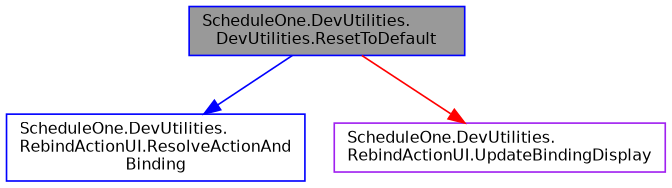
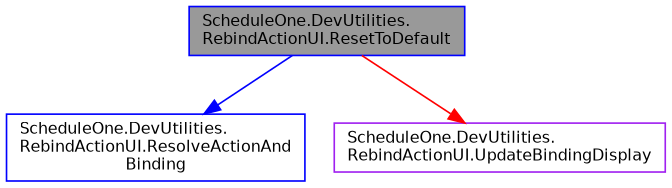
node "ScheduleOne.DevUtilities. DevUtilities.ResetToDefault": label "ScheduleOne.DevUtilities. DevUtilities.ResetToDefault" -> "ScheduleOne.DevUtilities. RebindActionUI.ResetToDefault"
